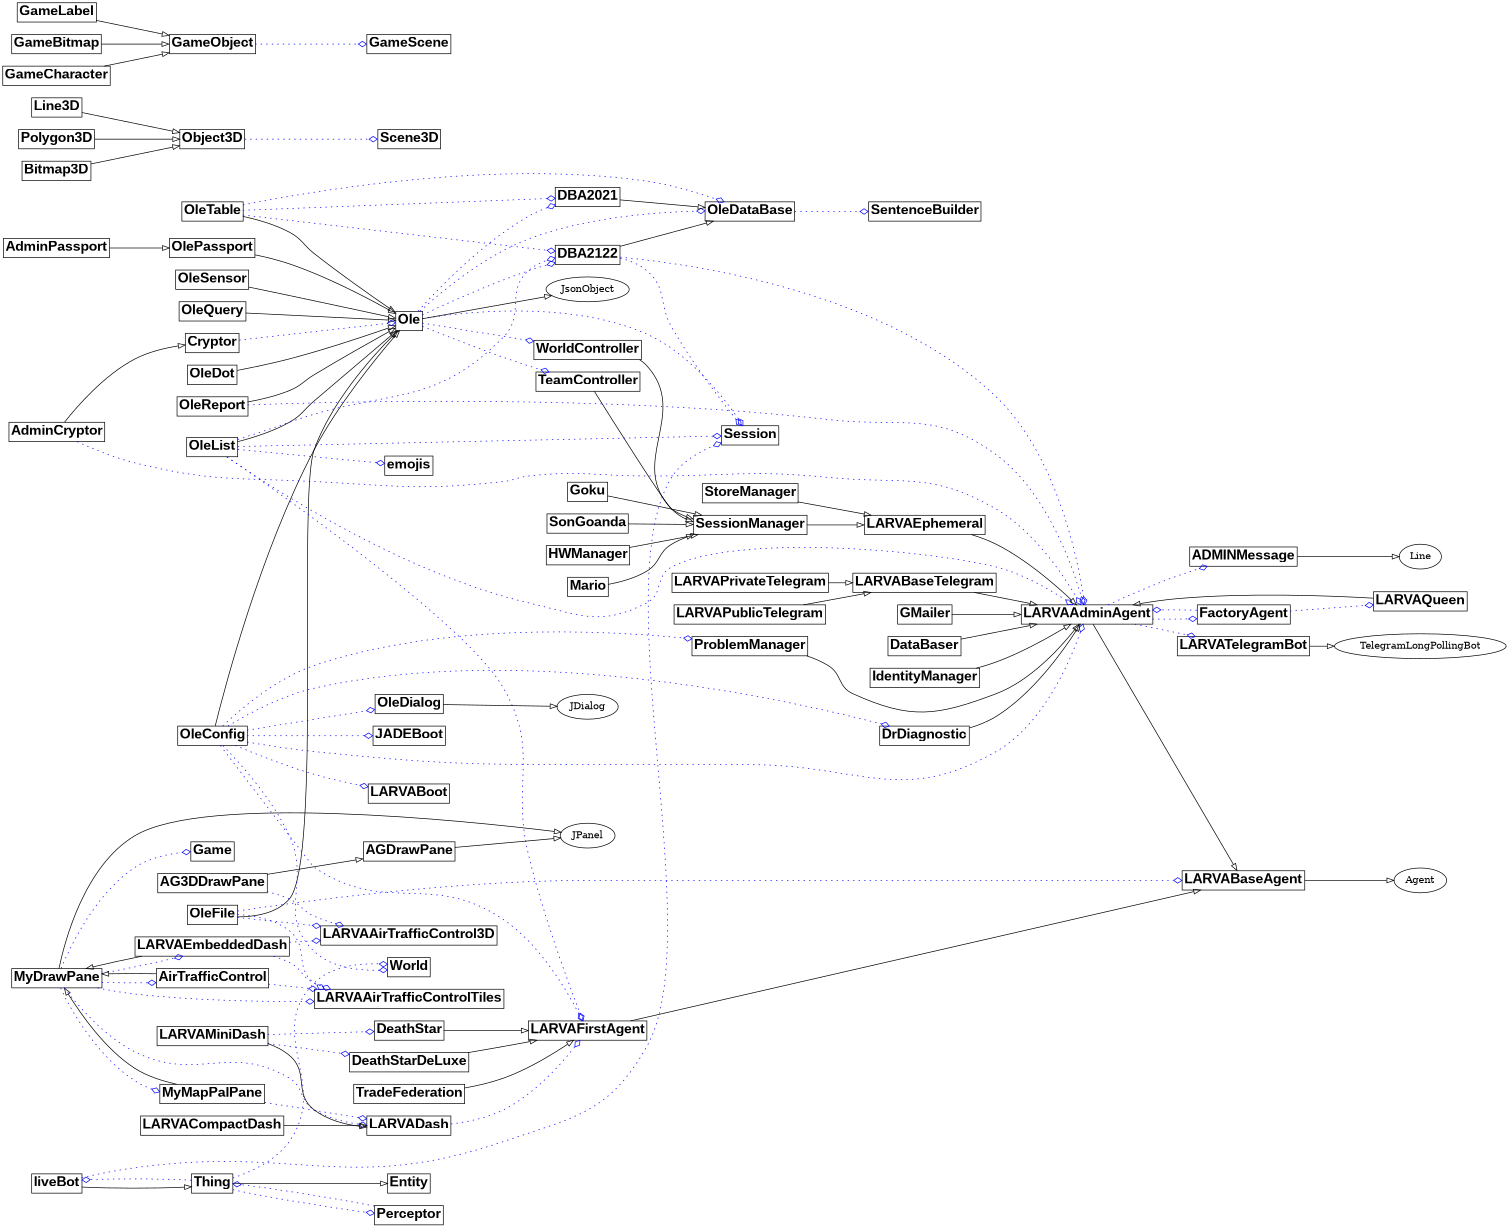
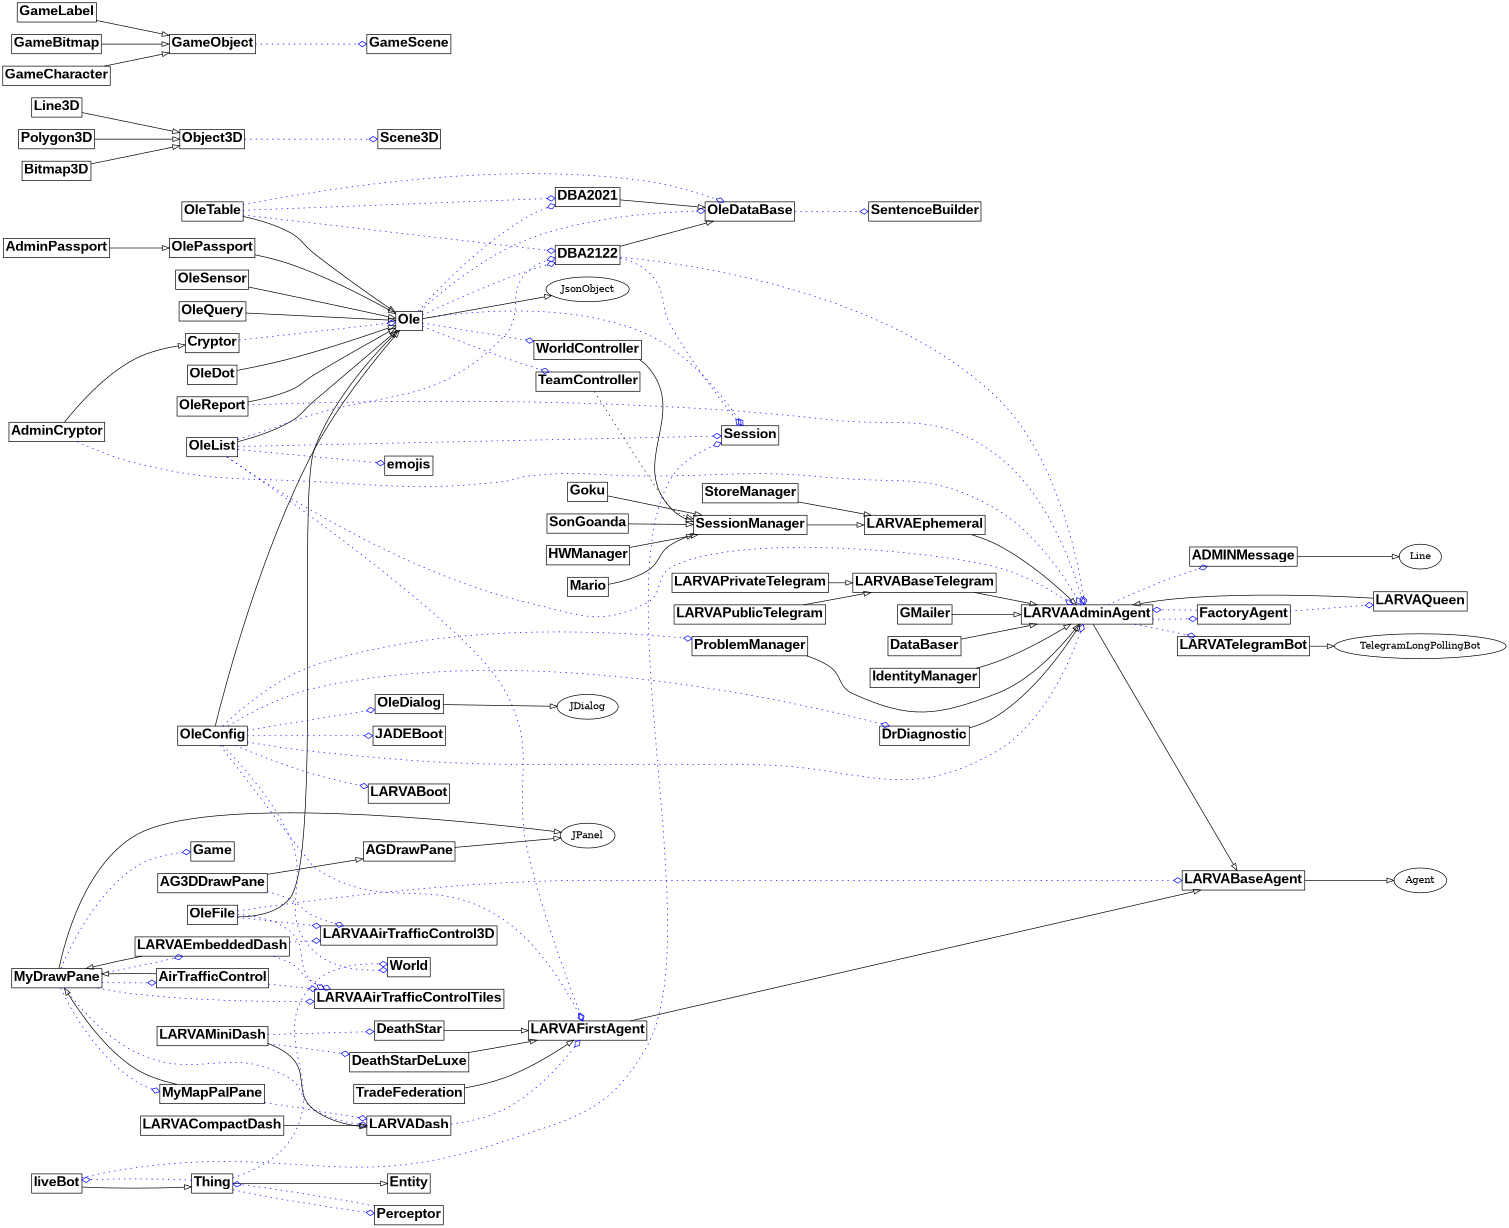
edge "TeamController" -> "SessionManager": style solid -> dotted
